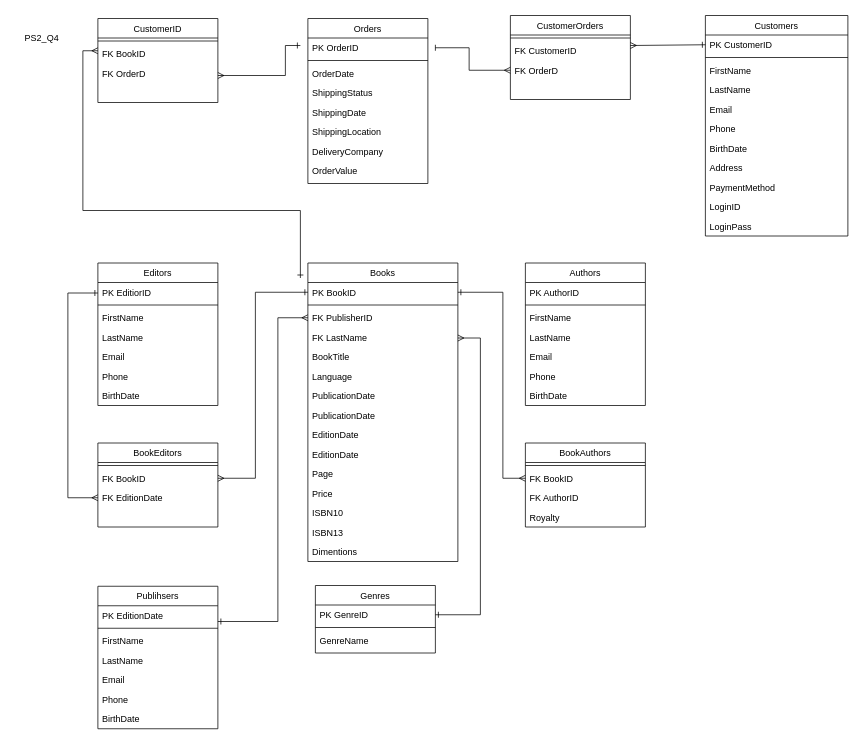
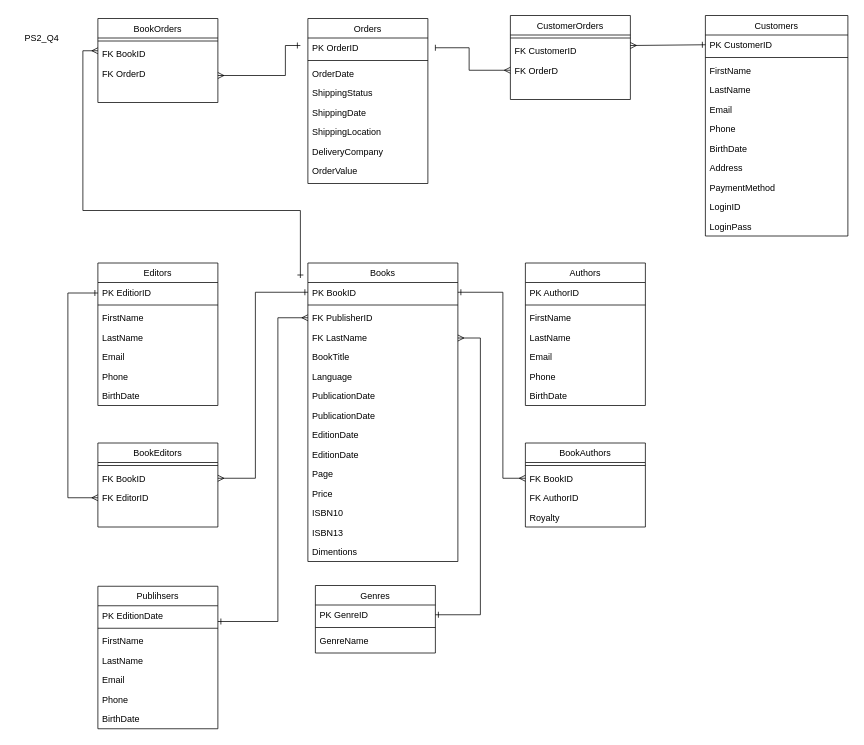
node "CustomerID": label "CustomerID" -> "BookOrders"
node "FK EditionDate": label "FK EditionDate" -> "FK EditorID"
